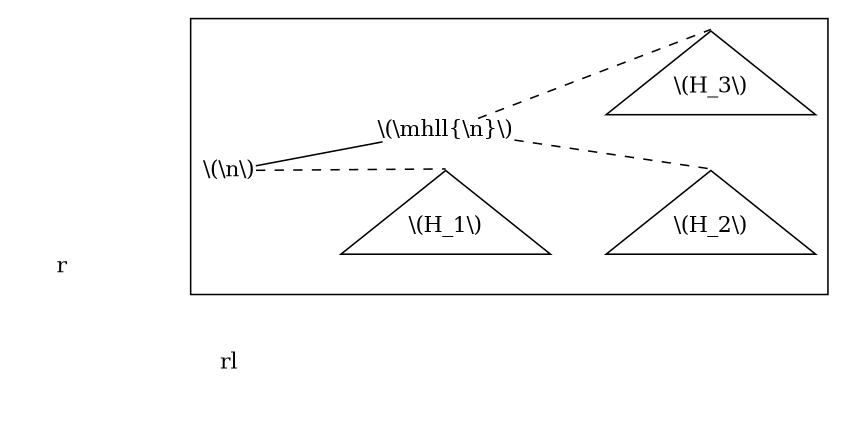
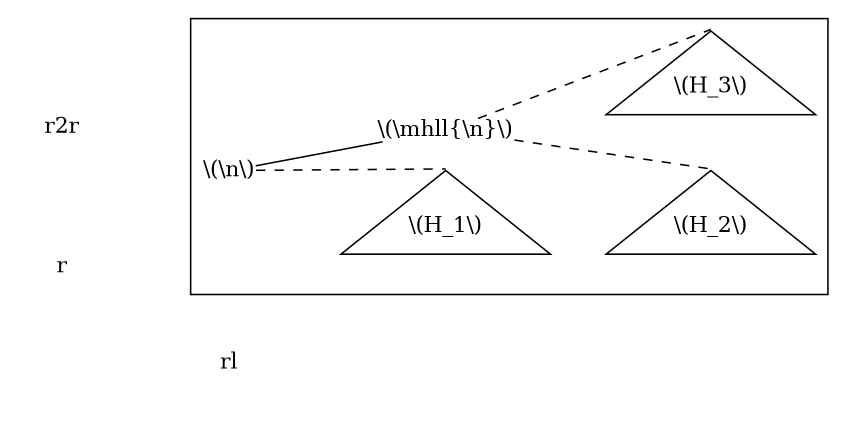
node "r2r": added
